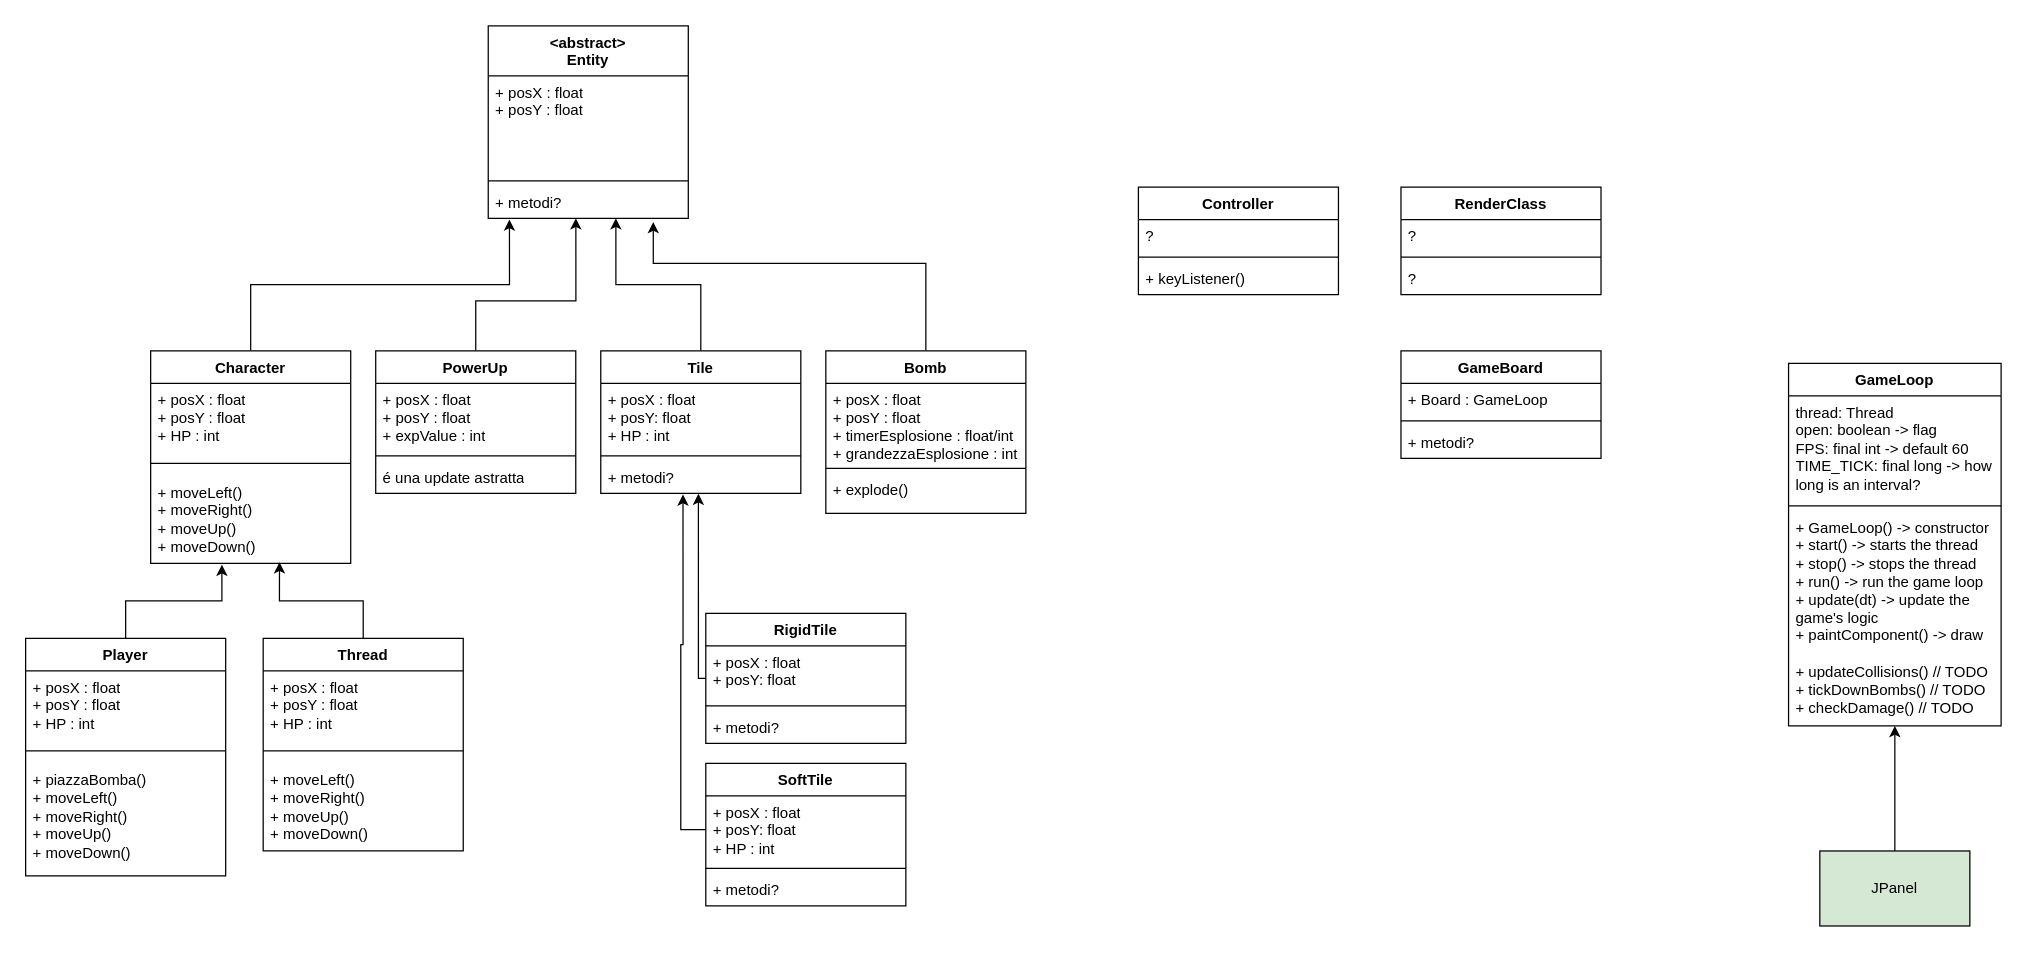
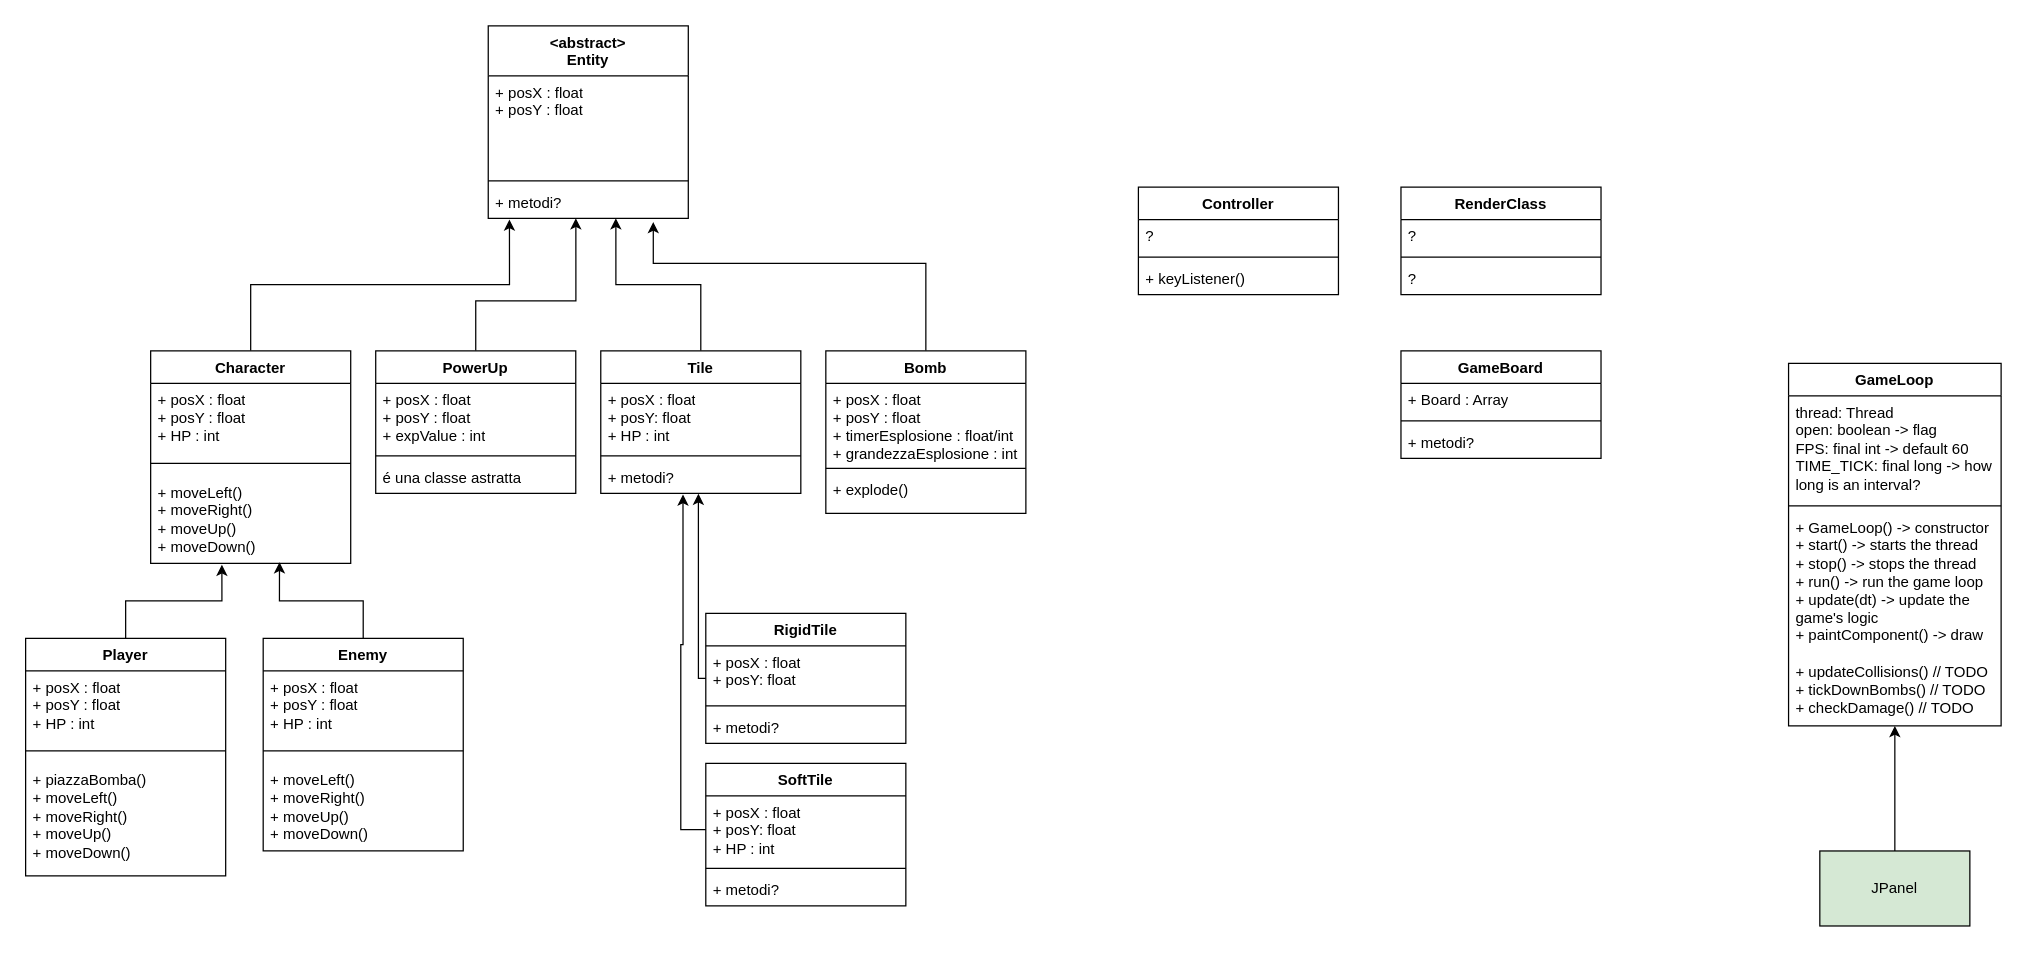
node "+ Board : GameLoop": label "+ Board : GameLoop" -> "+ Board : Array"
node "é una update astratta": label "é una update astratta" -> "é una classe astratta"
node "Thread": label "Thread" -> "Enemy"
